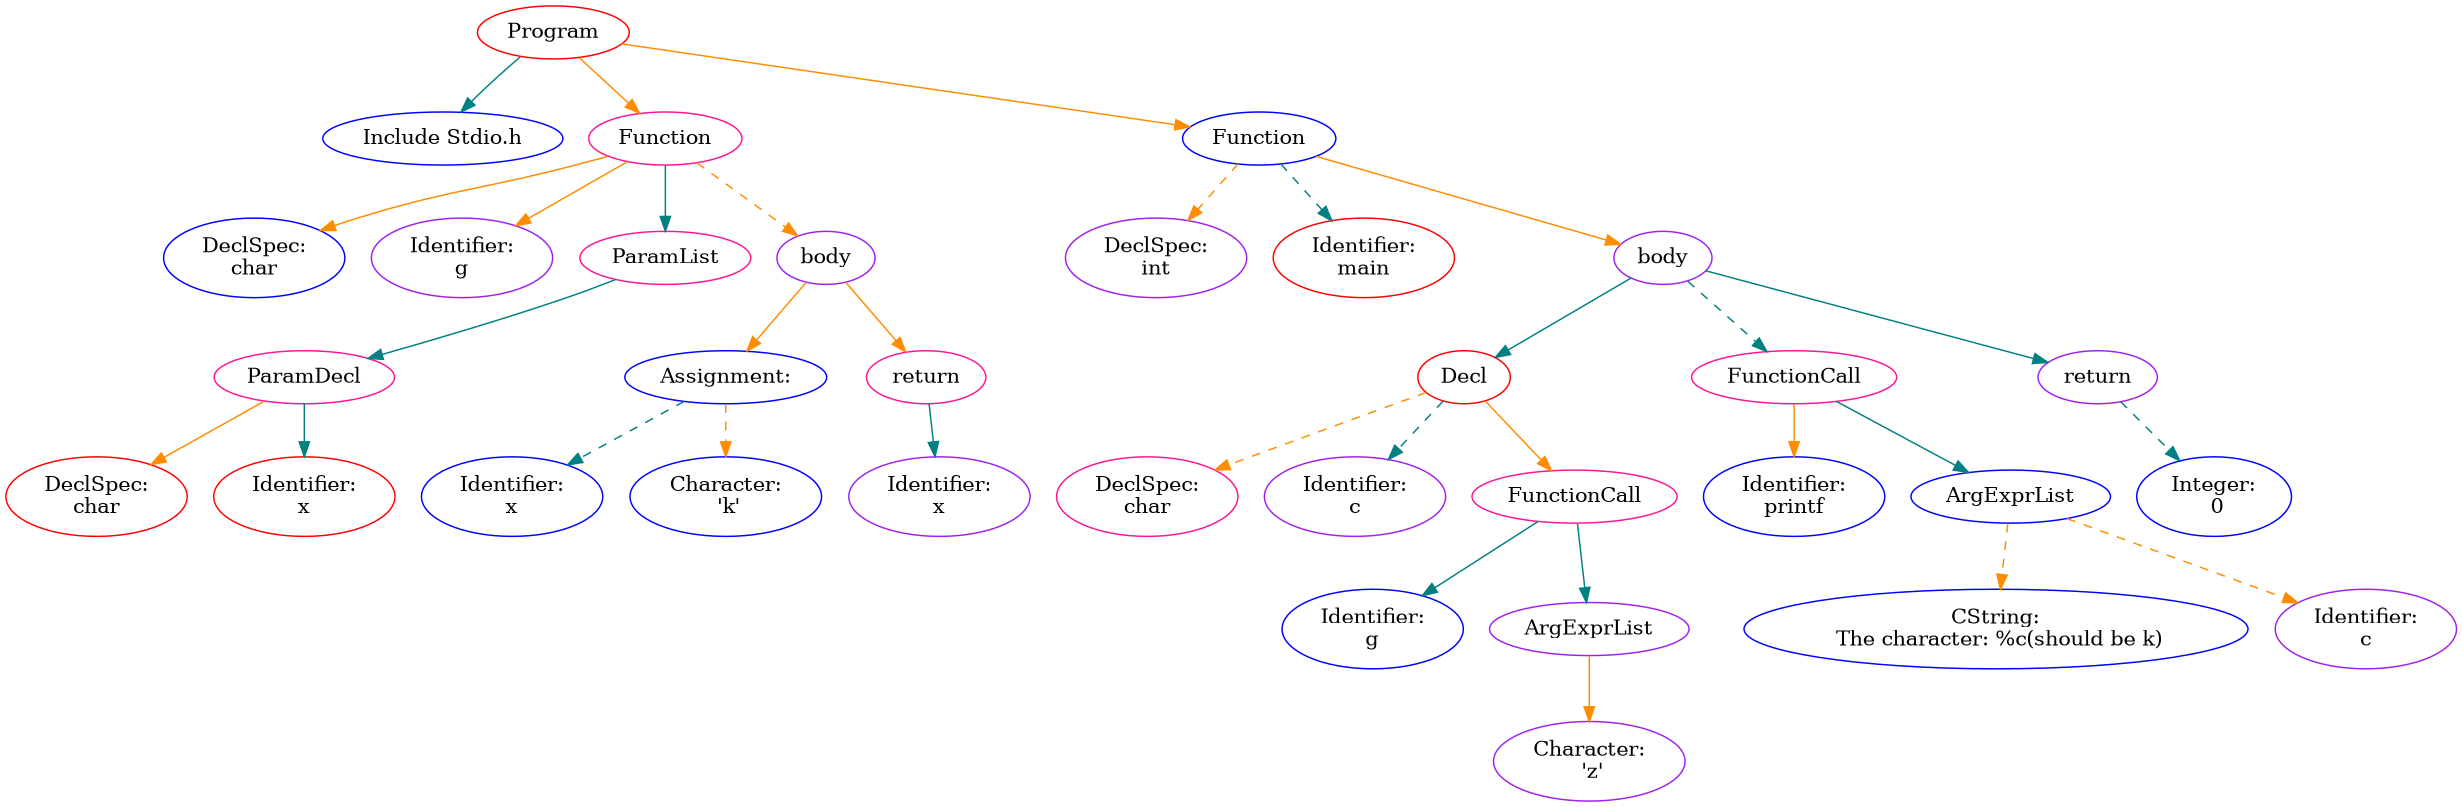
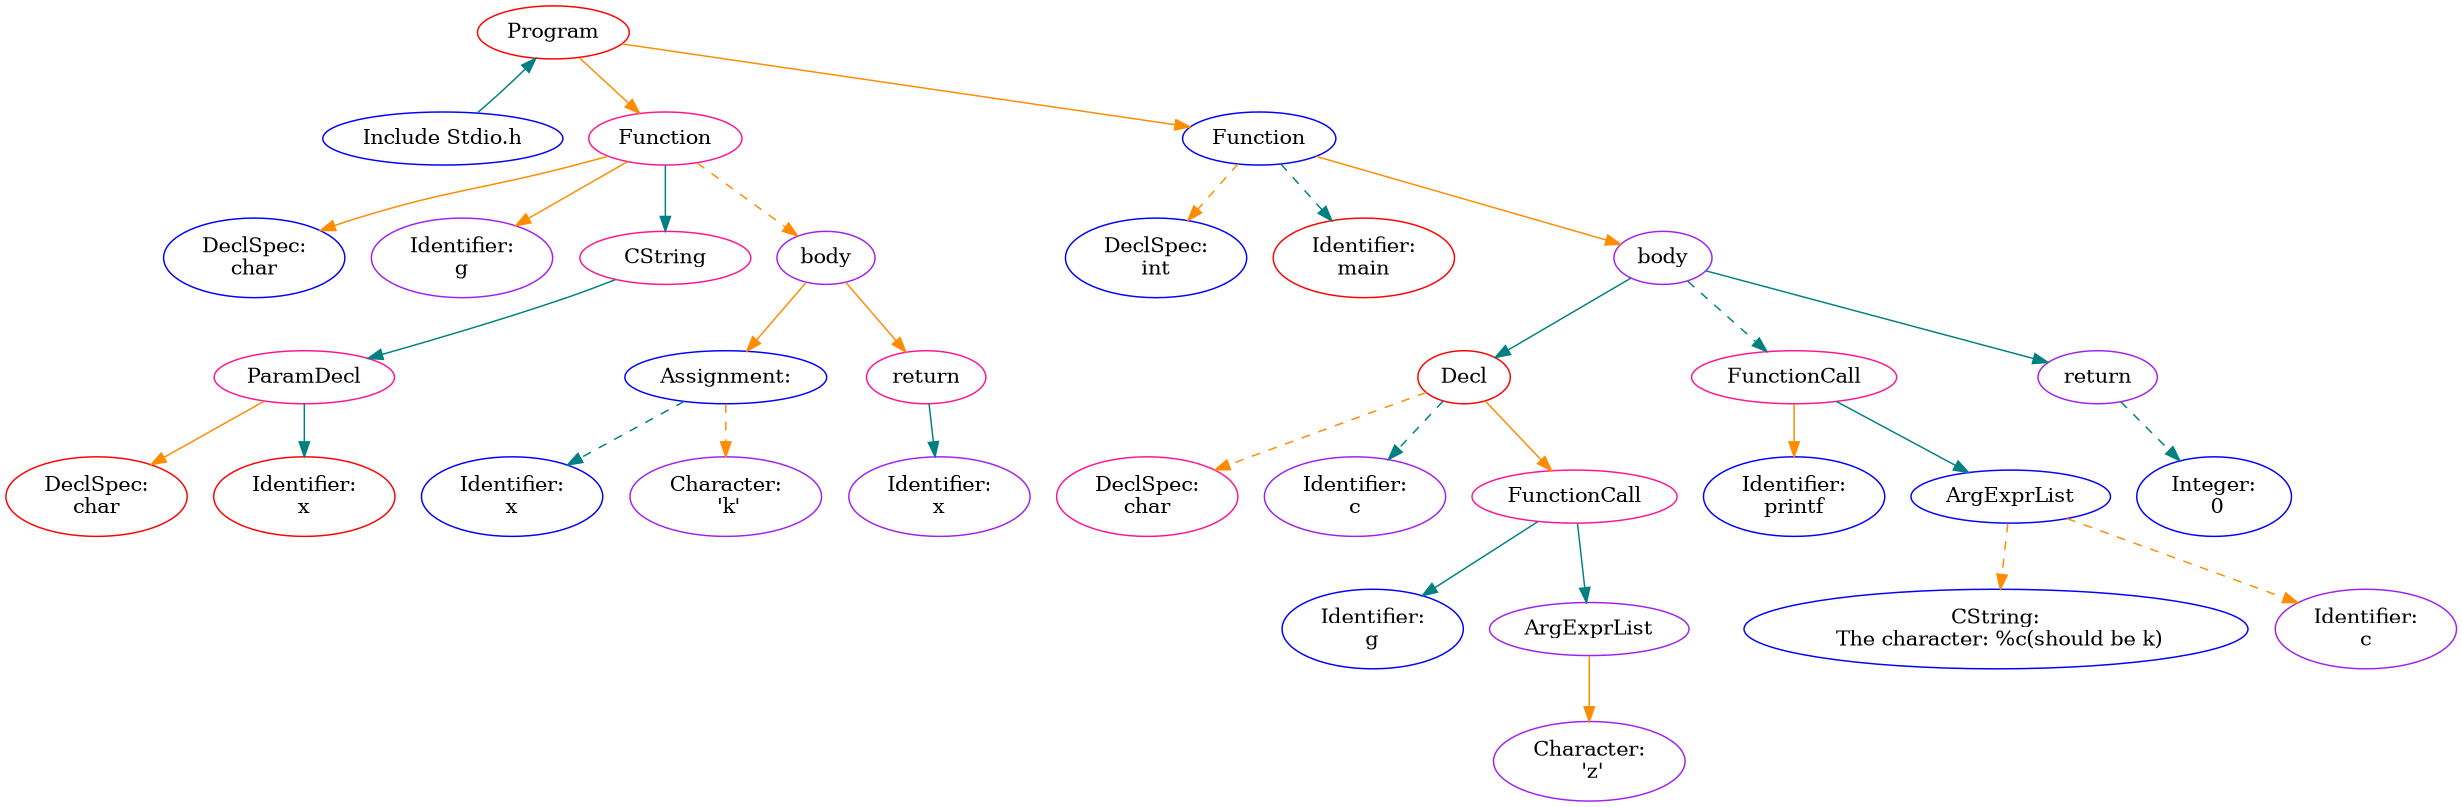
edge "Program" -> "Include Stdio.h": reversed
node "ParamList": label "ParamList" -> "CString"
node "DeclSpec: int": color purple -> blue
node "Character: 'k'": color blue -> purple
